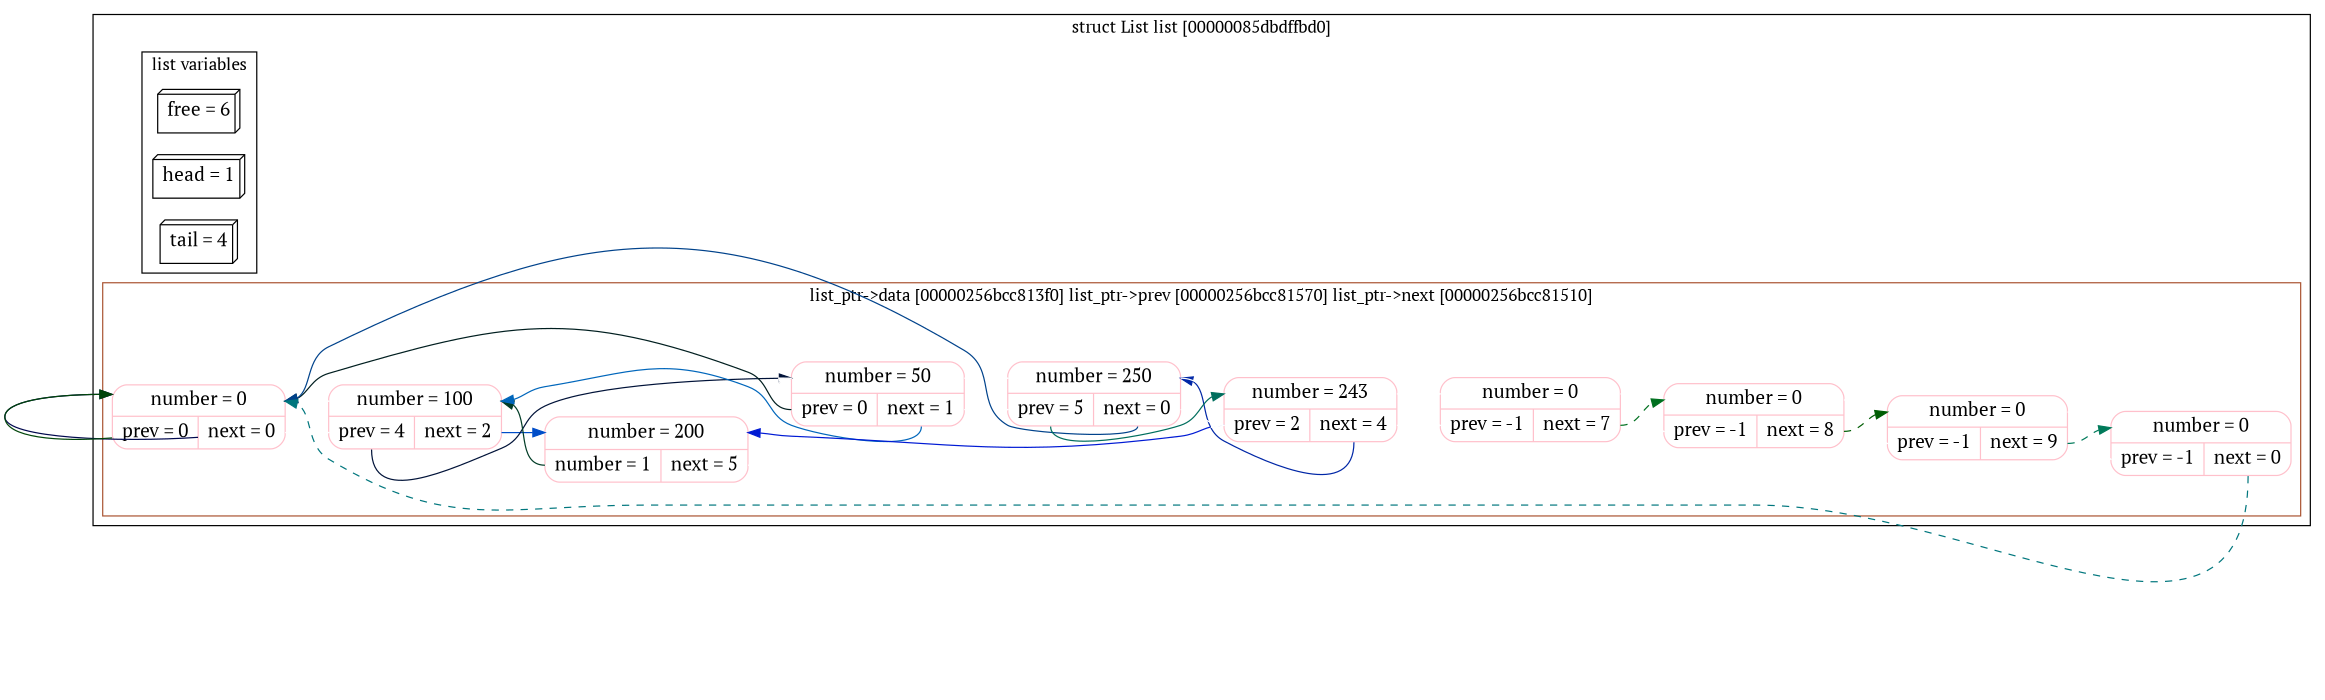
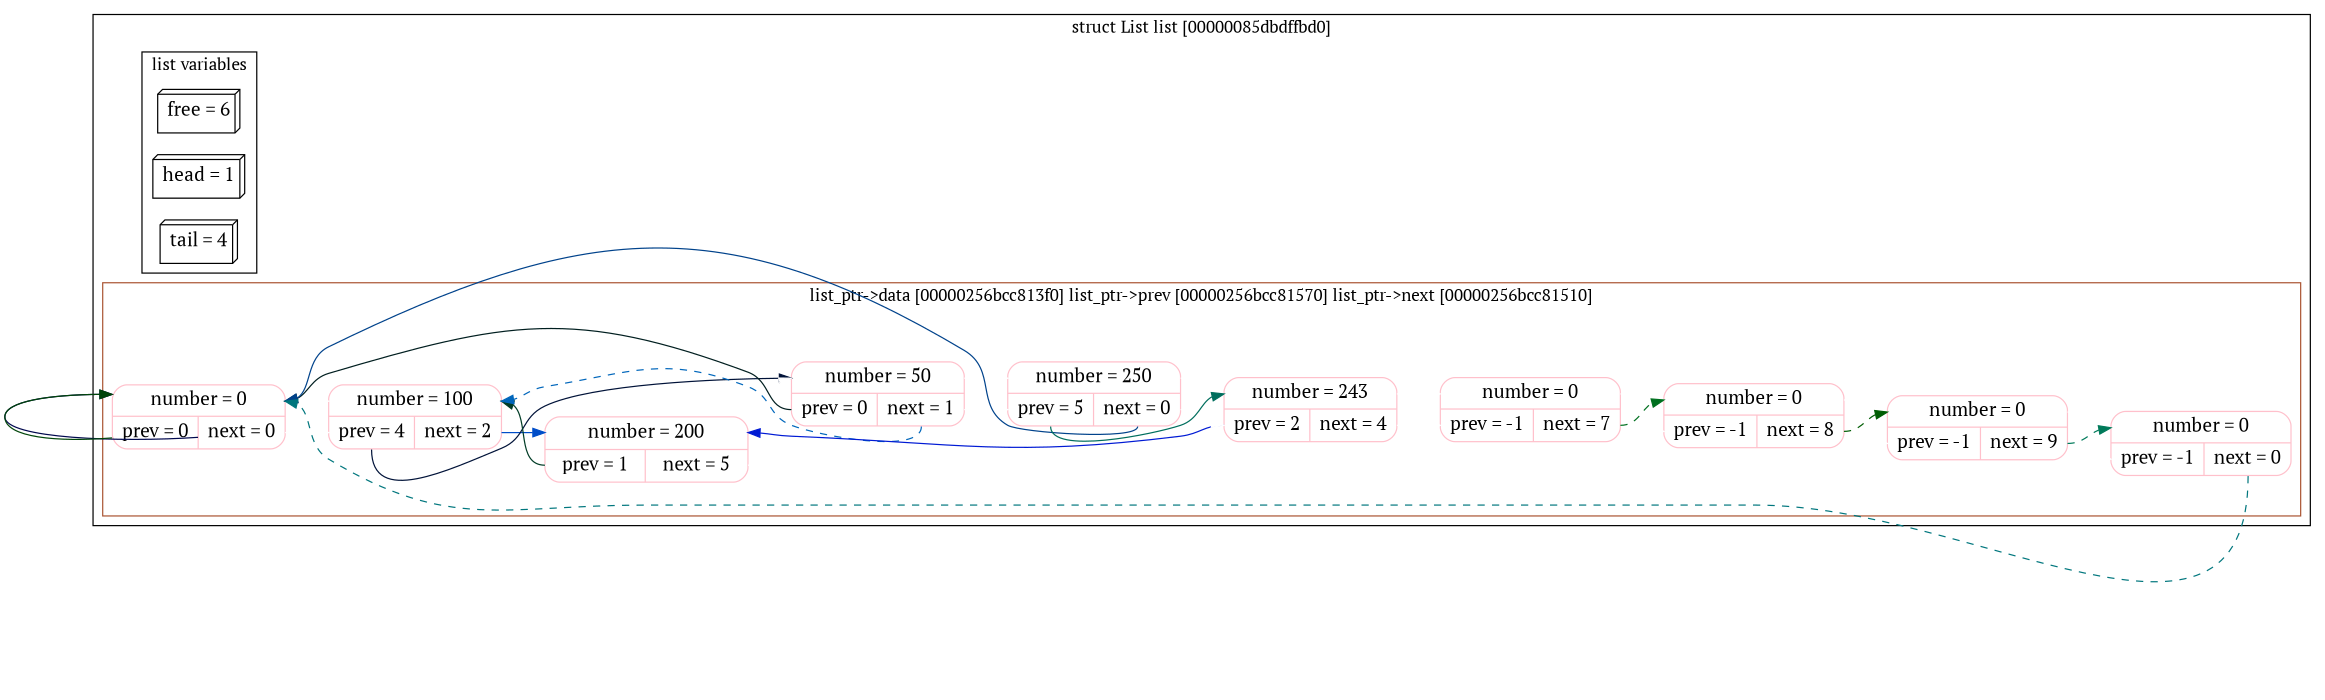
edge "number = 50" -> "number = 100": style solid -> dashed
edge "number = 243" -> "number = 250": removed
node "number = 200": text "number = 1" -> "prev = 1"
